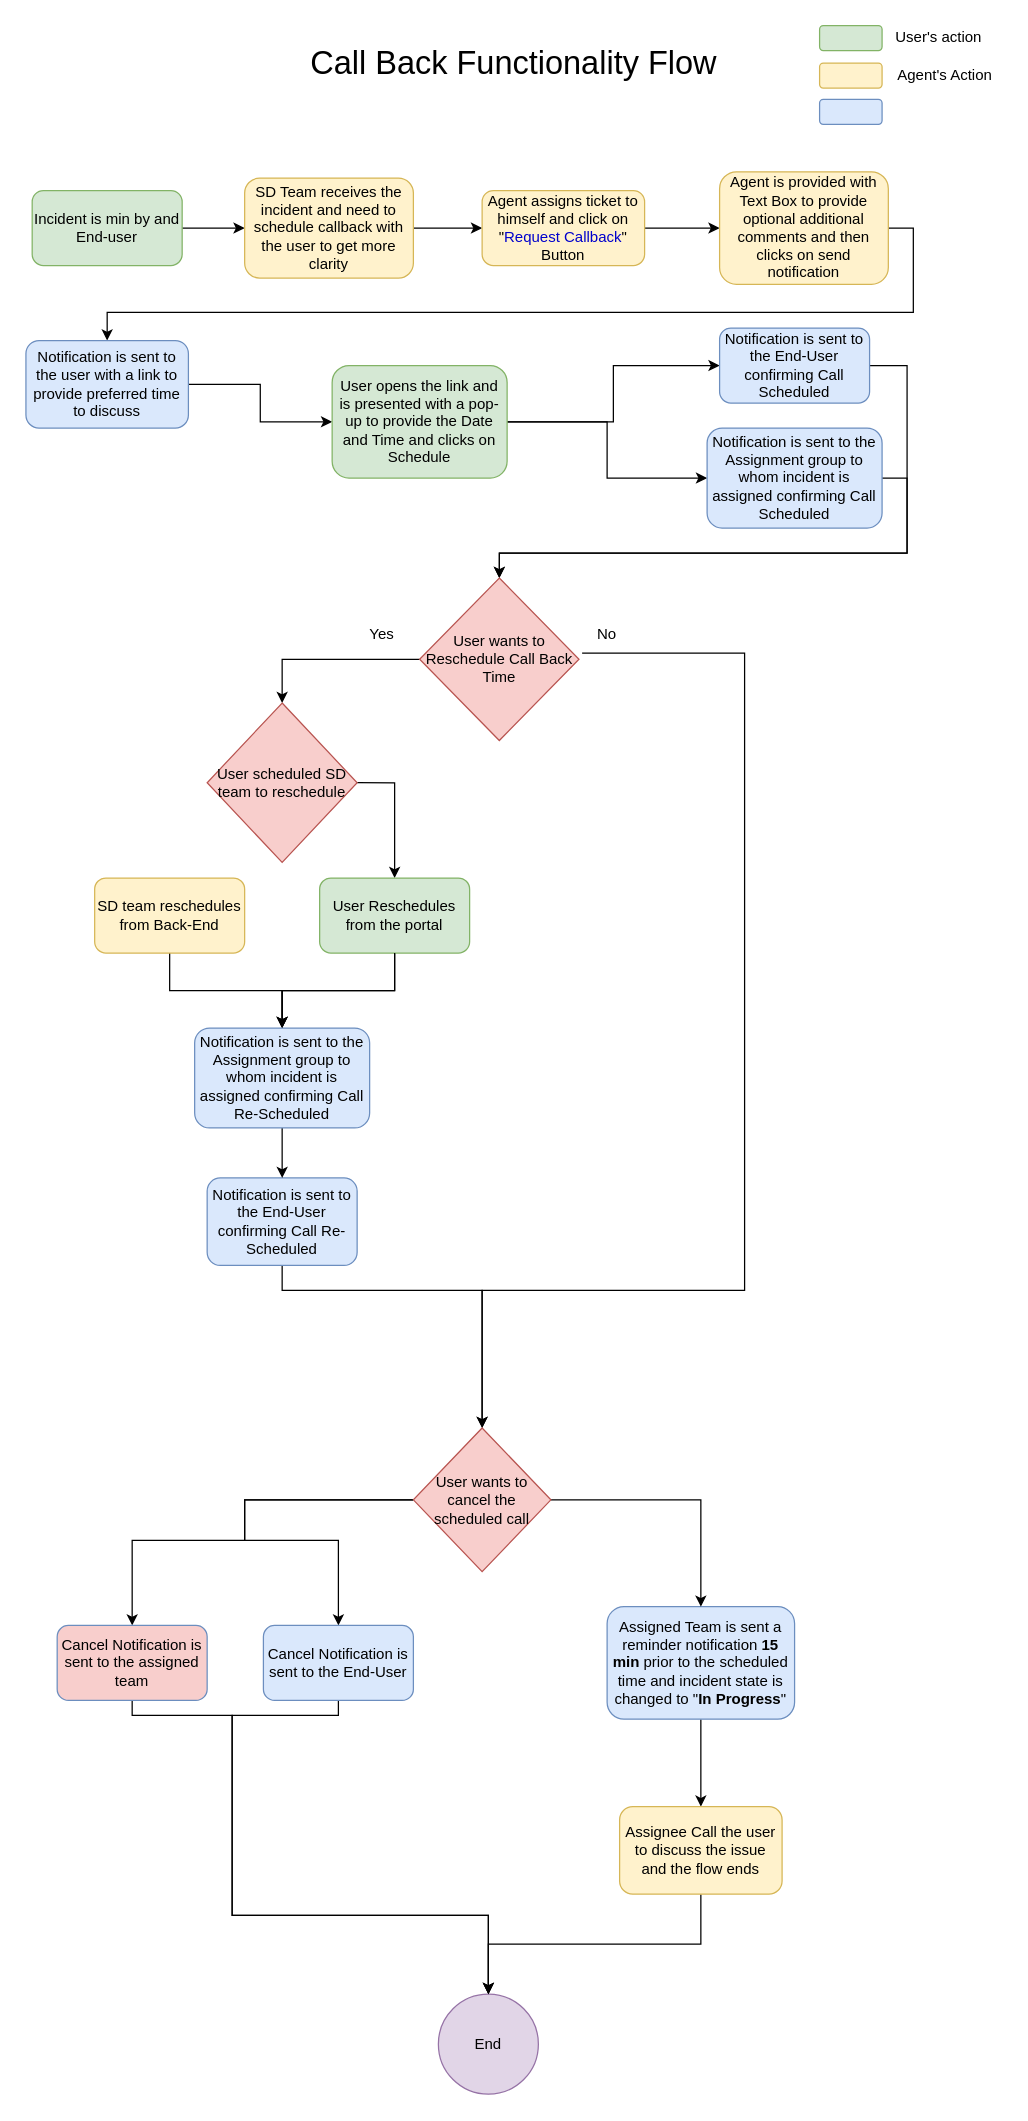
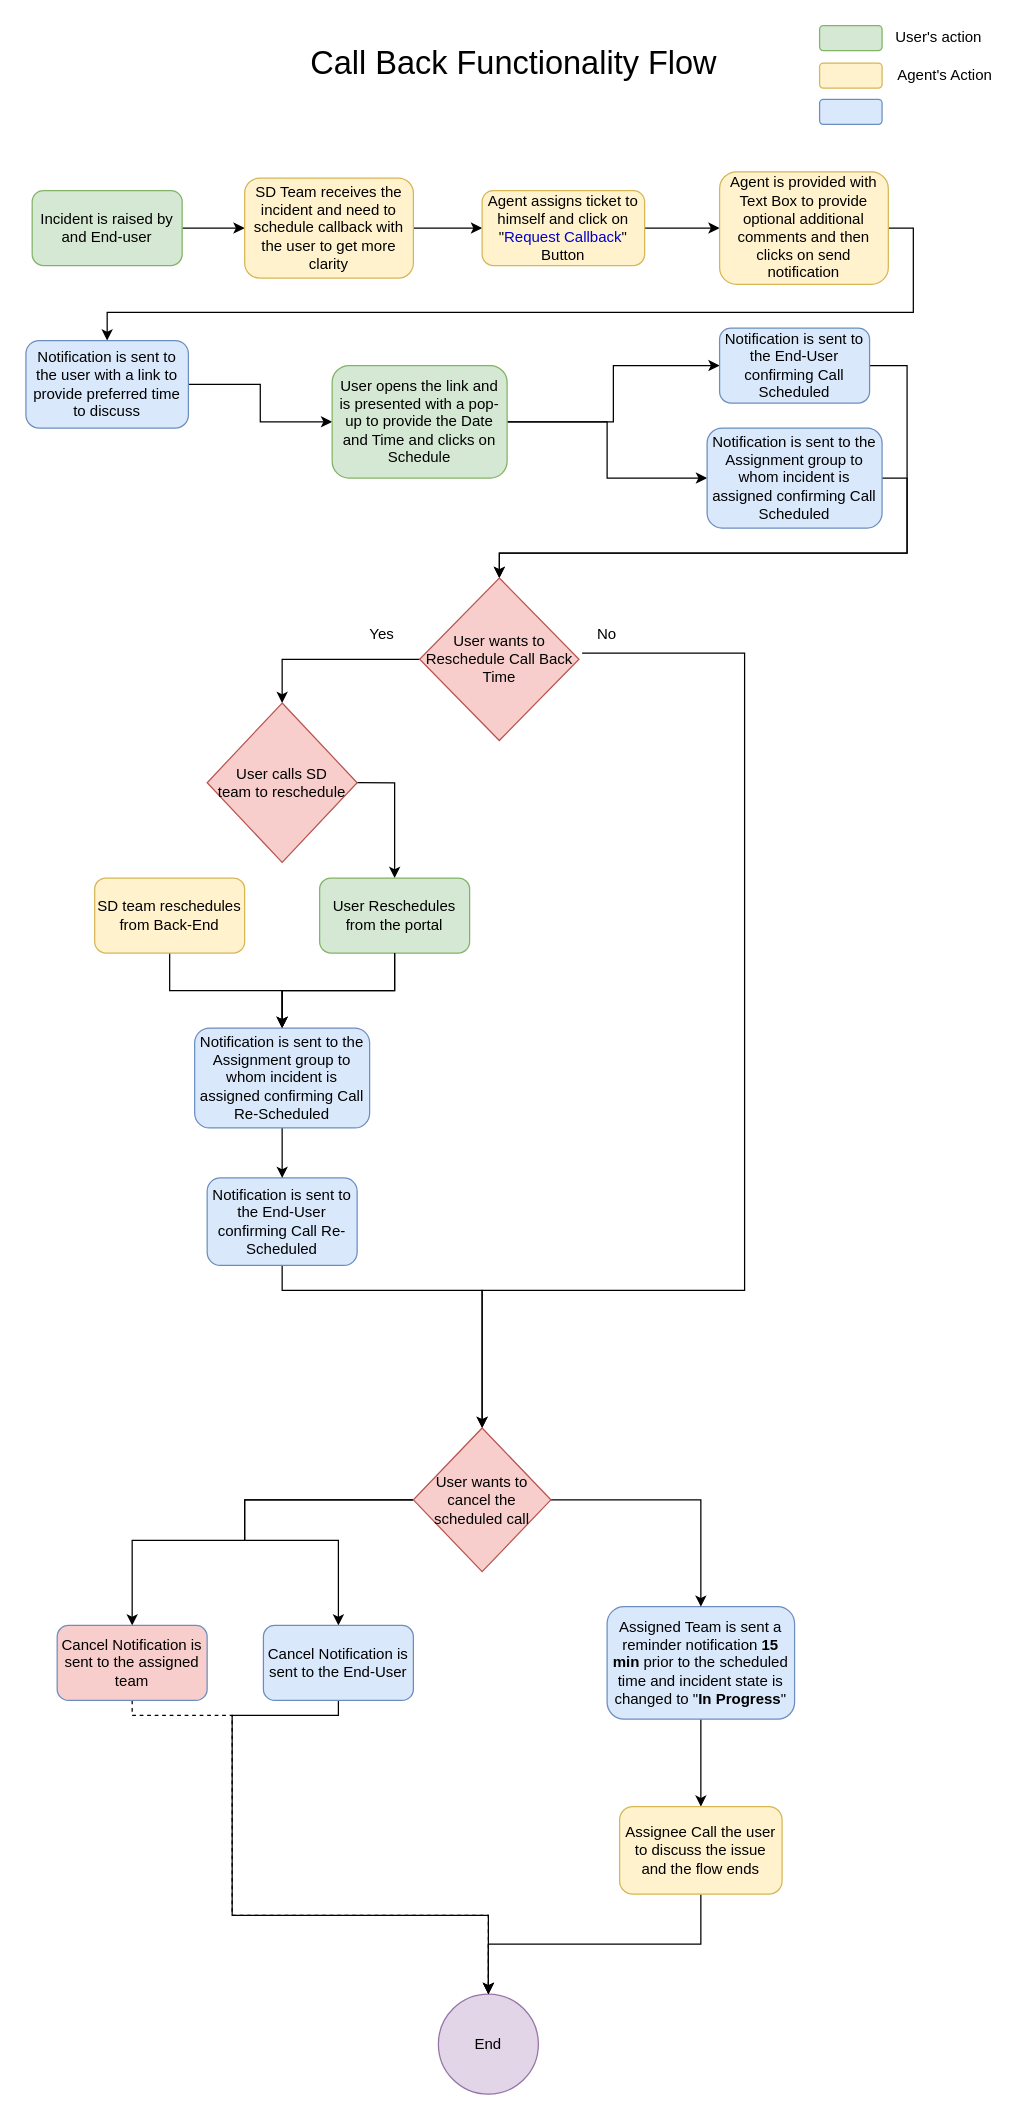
node "Incident is min by and End-user": label "Incident is min by and End-user" -> "Incident is raised by and End-user"
node "User scheduled SD team to reschedule": label "User scheduled SD team to reschedule" -> "User calls SD team to reschedule"
edge "Cancel Notification is sent to the assigned team" -> "End": style solid -> dashed
